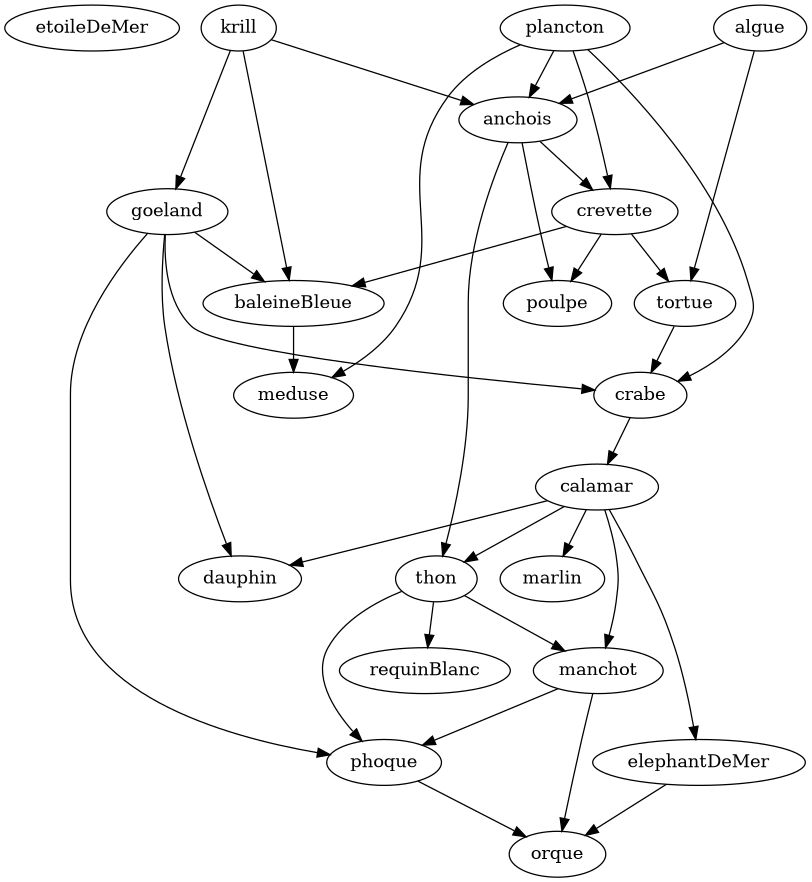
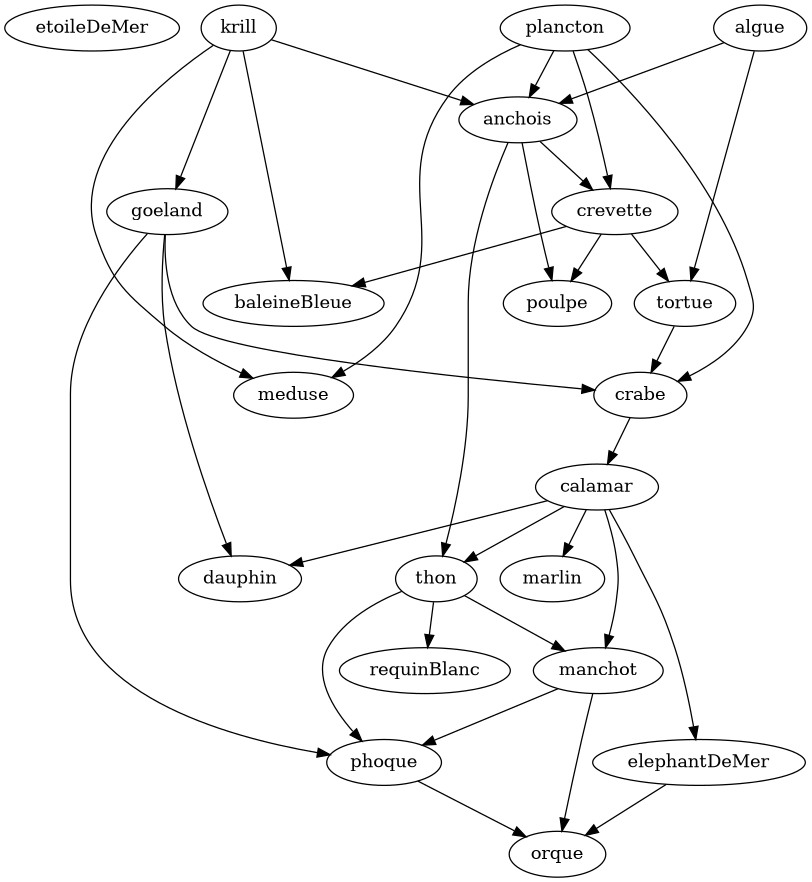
edge "goeland" -> "baleineBleue": removed
edge "baleineBleue" -> "meduse": now "krill" -> "meduse"
